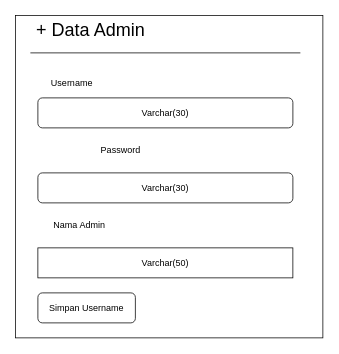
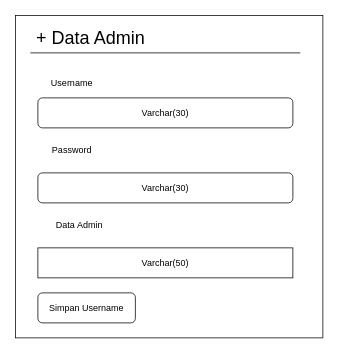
node "+ Data Admin": moved (90, 30) -> (90, 38)
node "Password": moved (120, 150) -> (72, 150)
node "Nama Admin": label "Nama Admin" -> "Data Admin"
